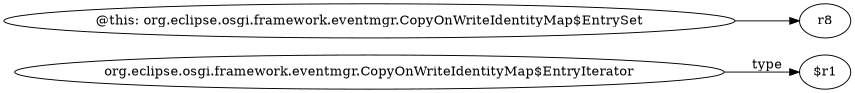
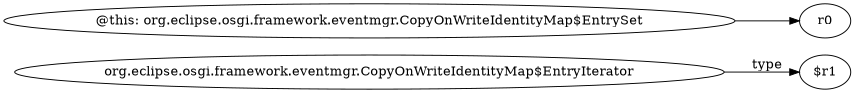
node "r8": label "r8" -> "r0"
